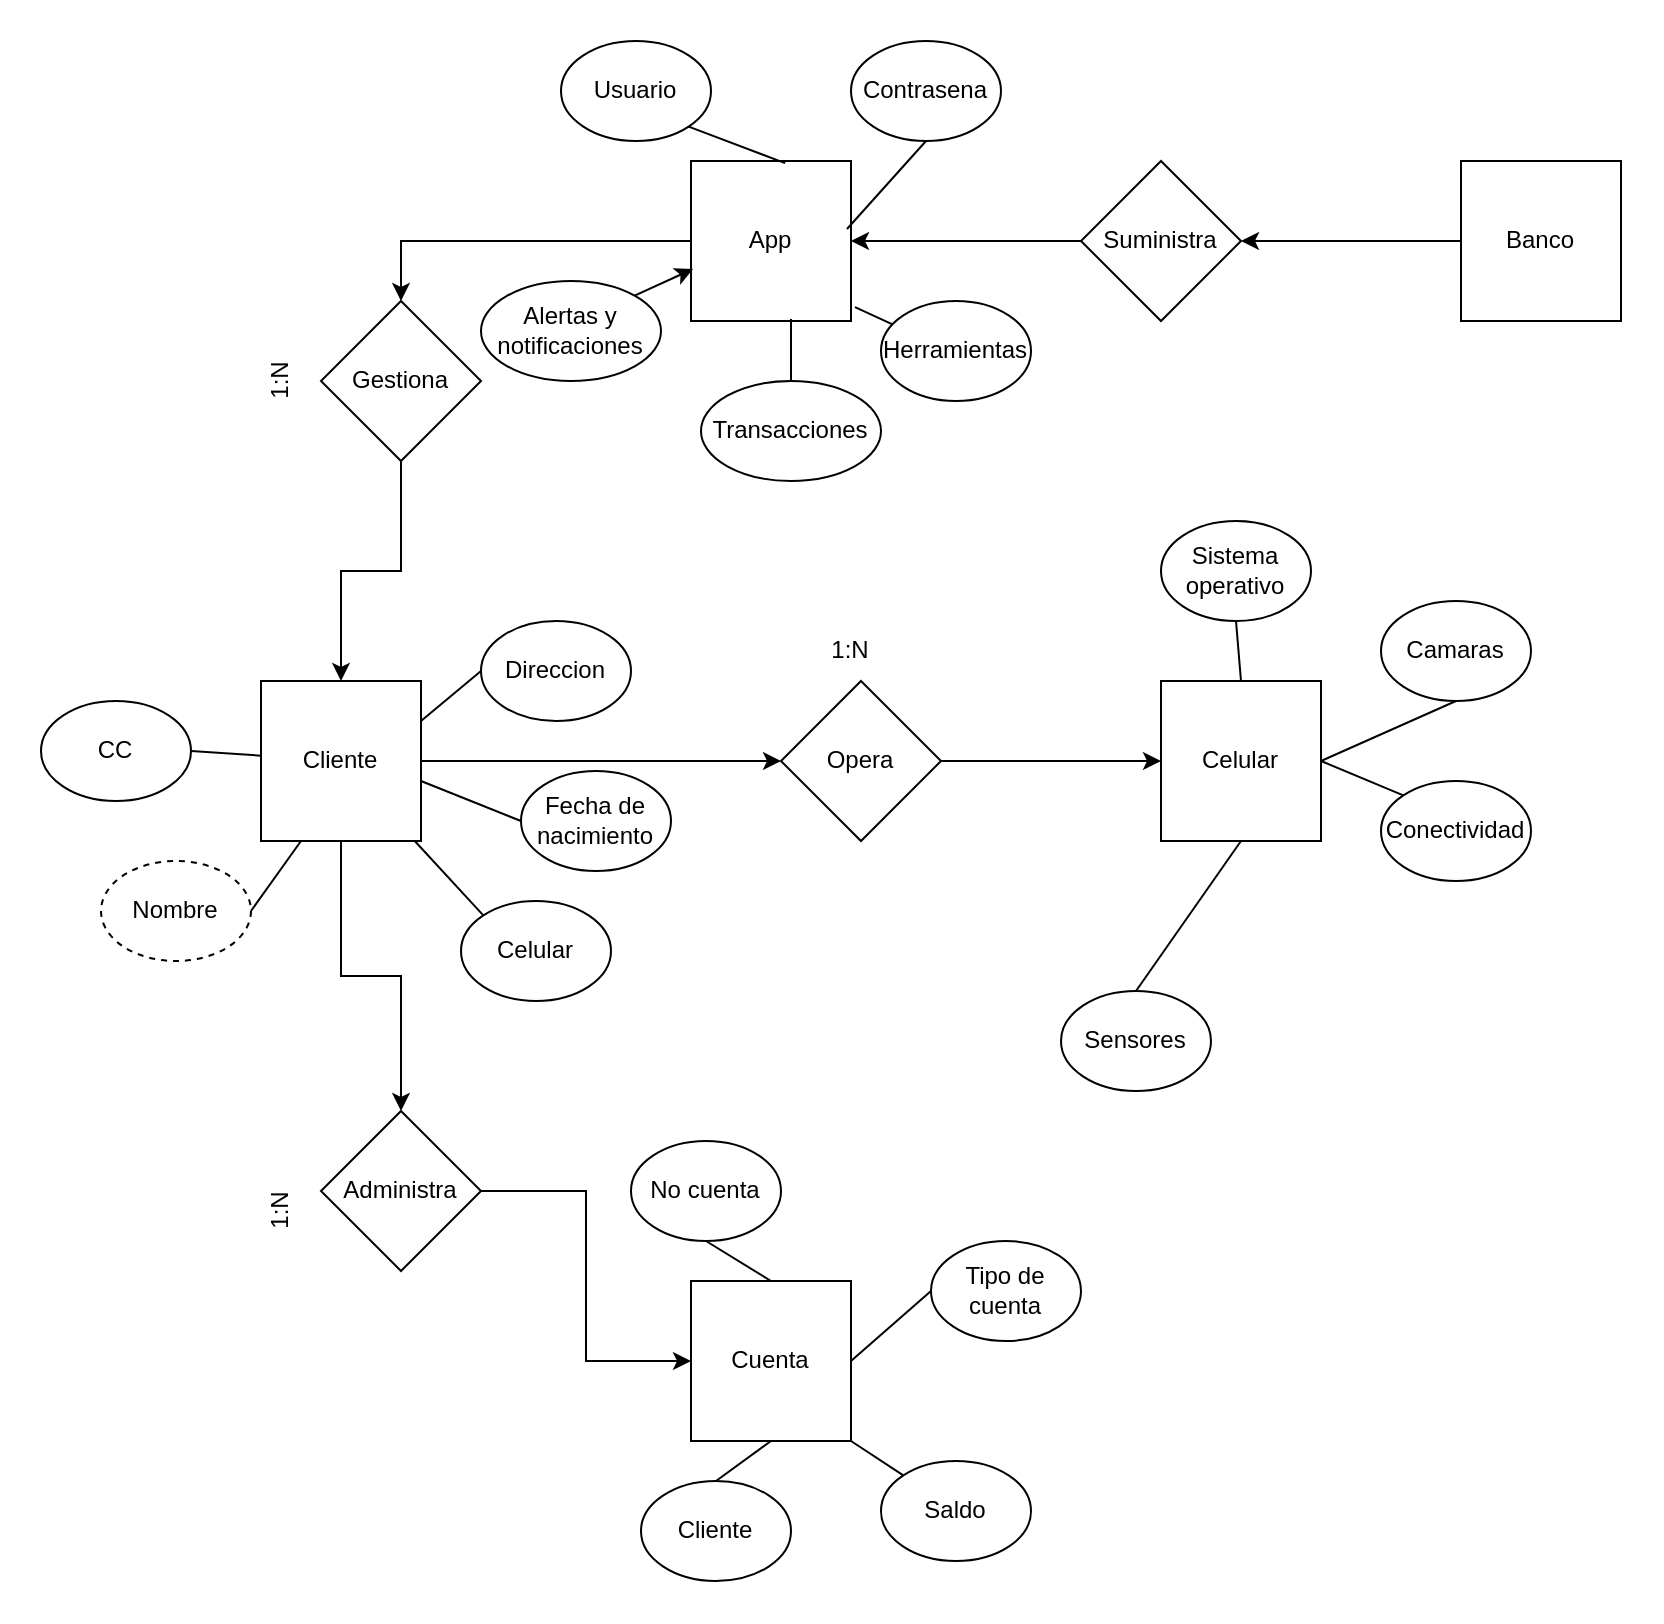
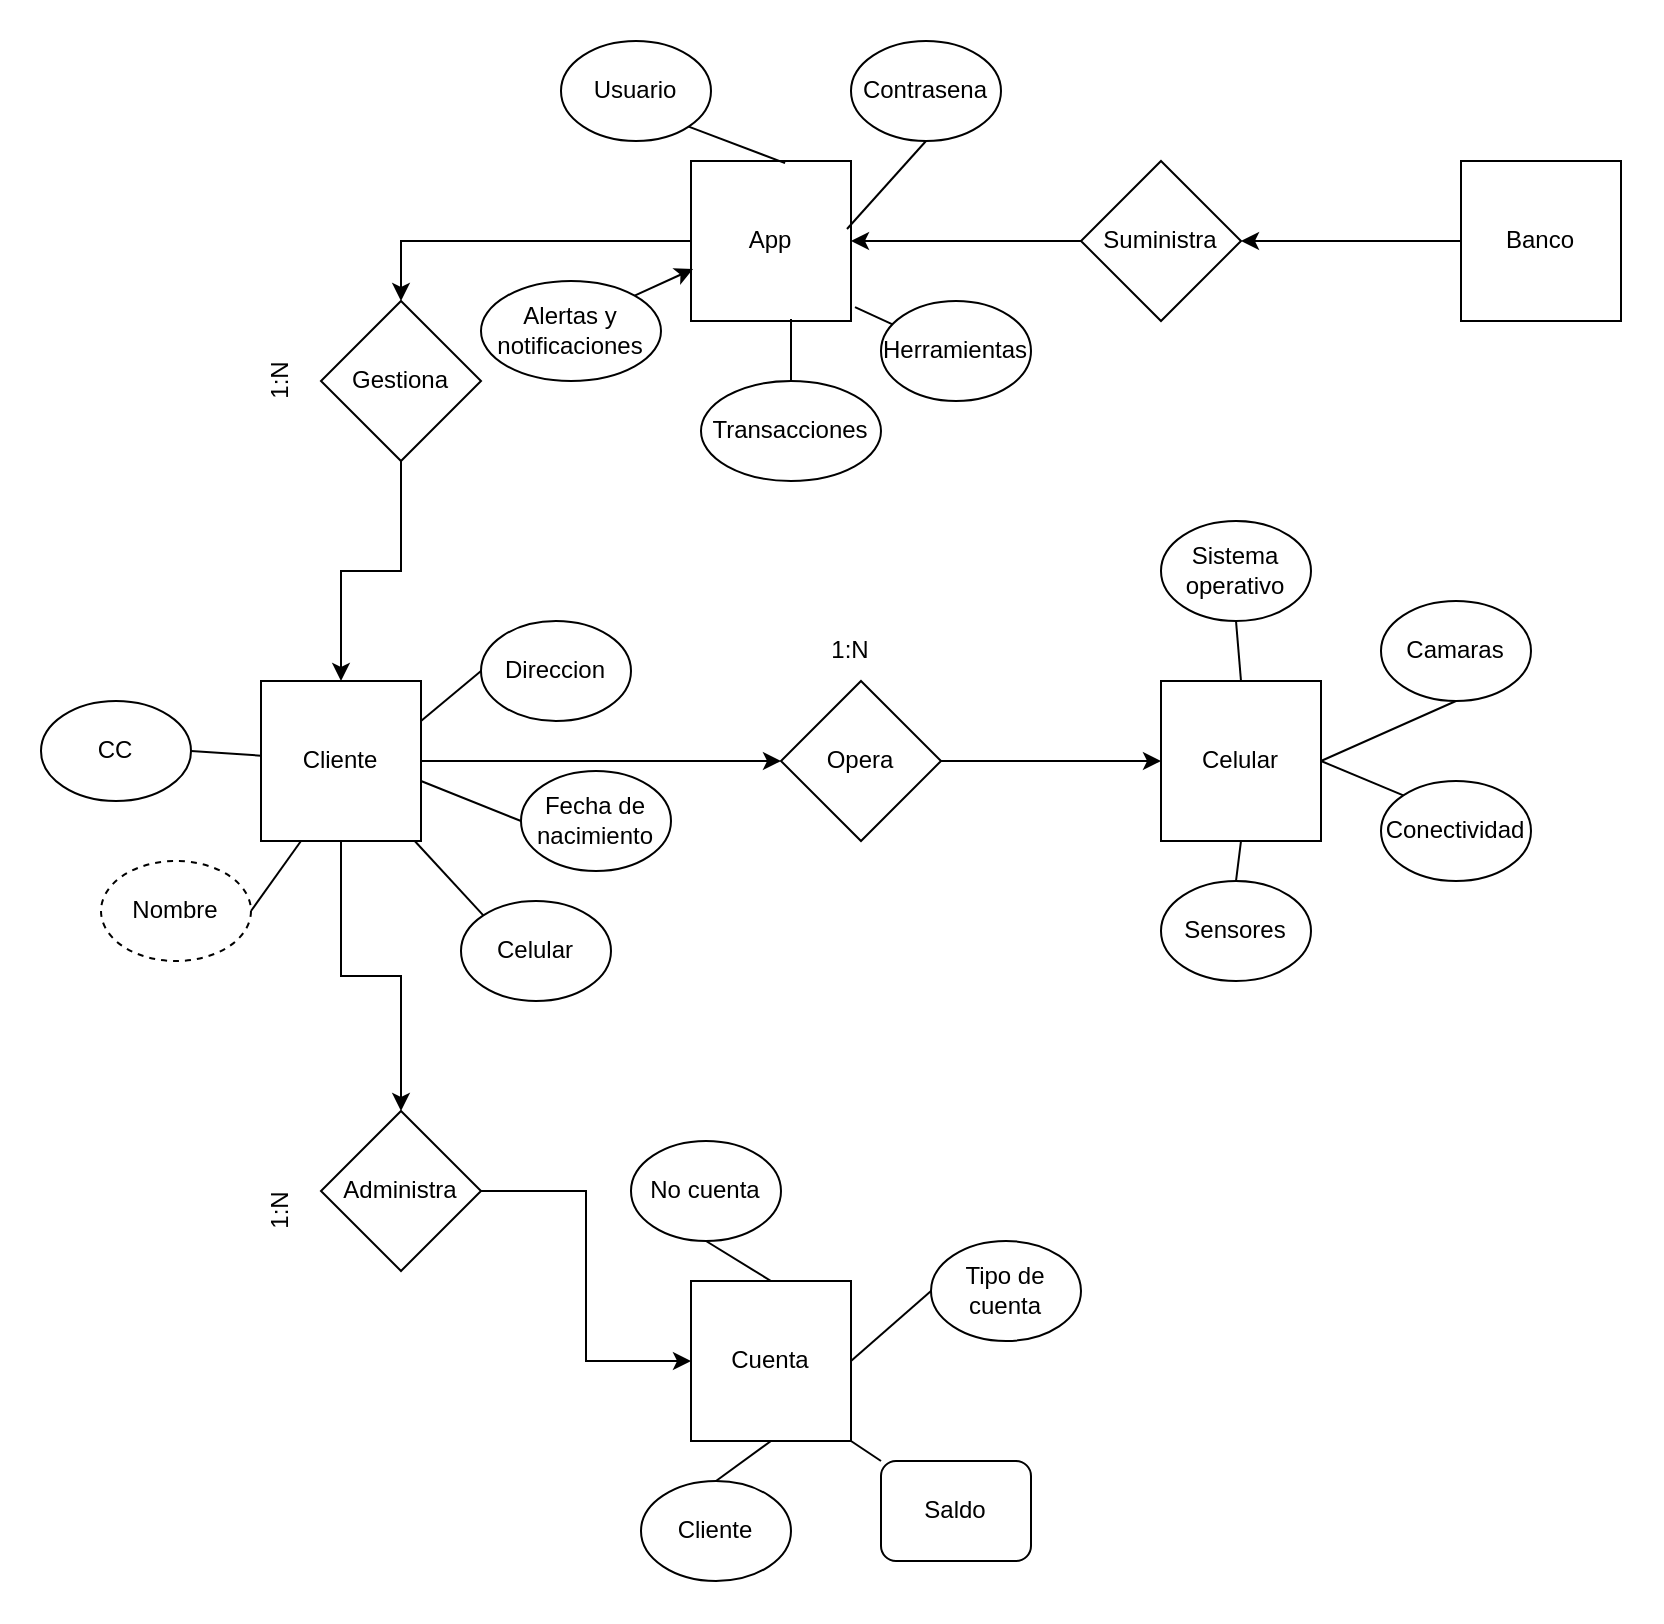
node "Sensores": moved (1136, 1041) -> (1236, 931)
node "Saldo": shape ellipse -> rounded rectangle
